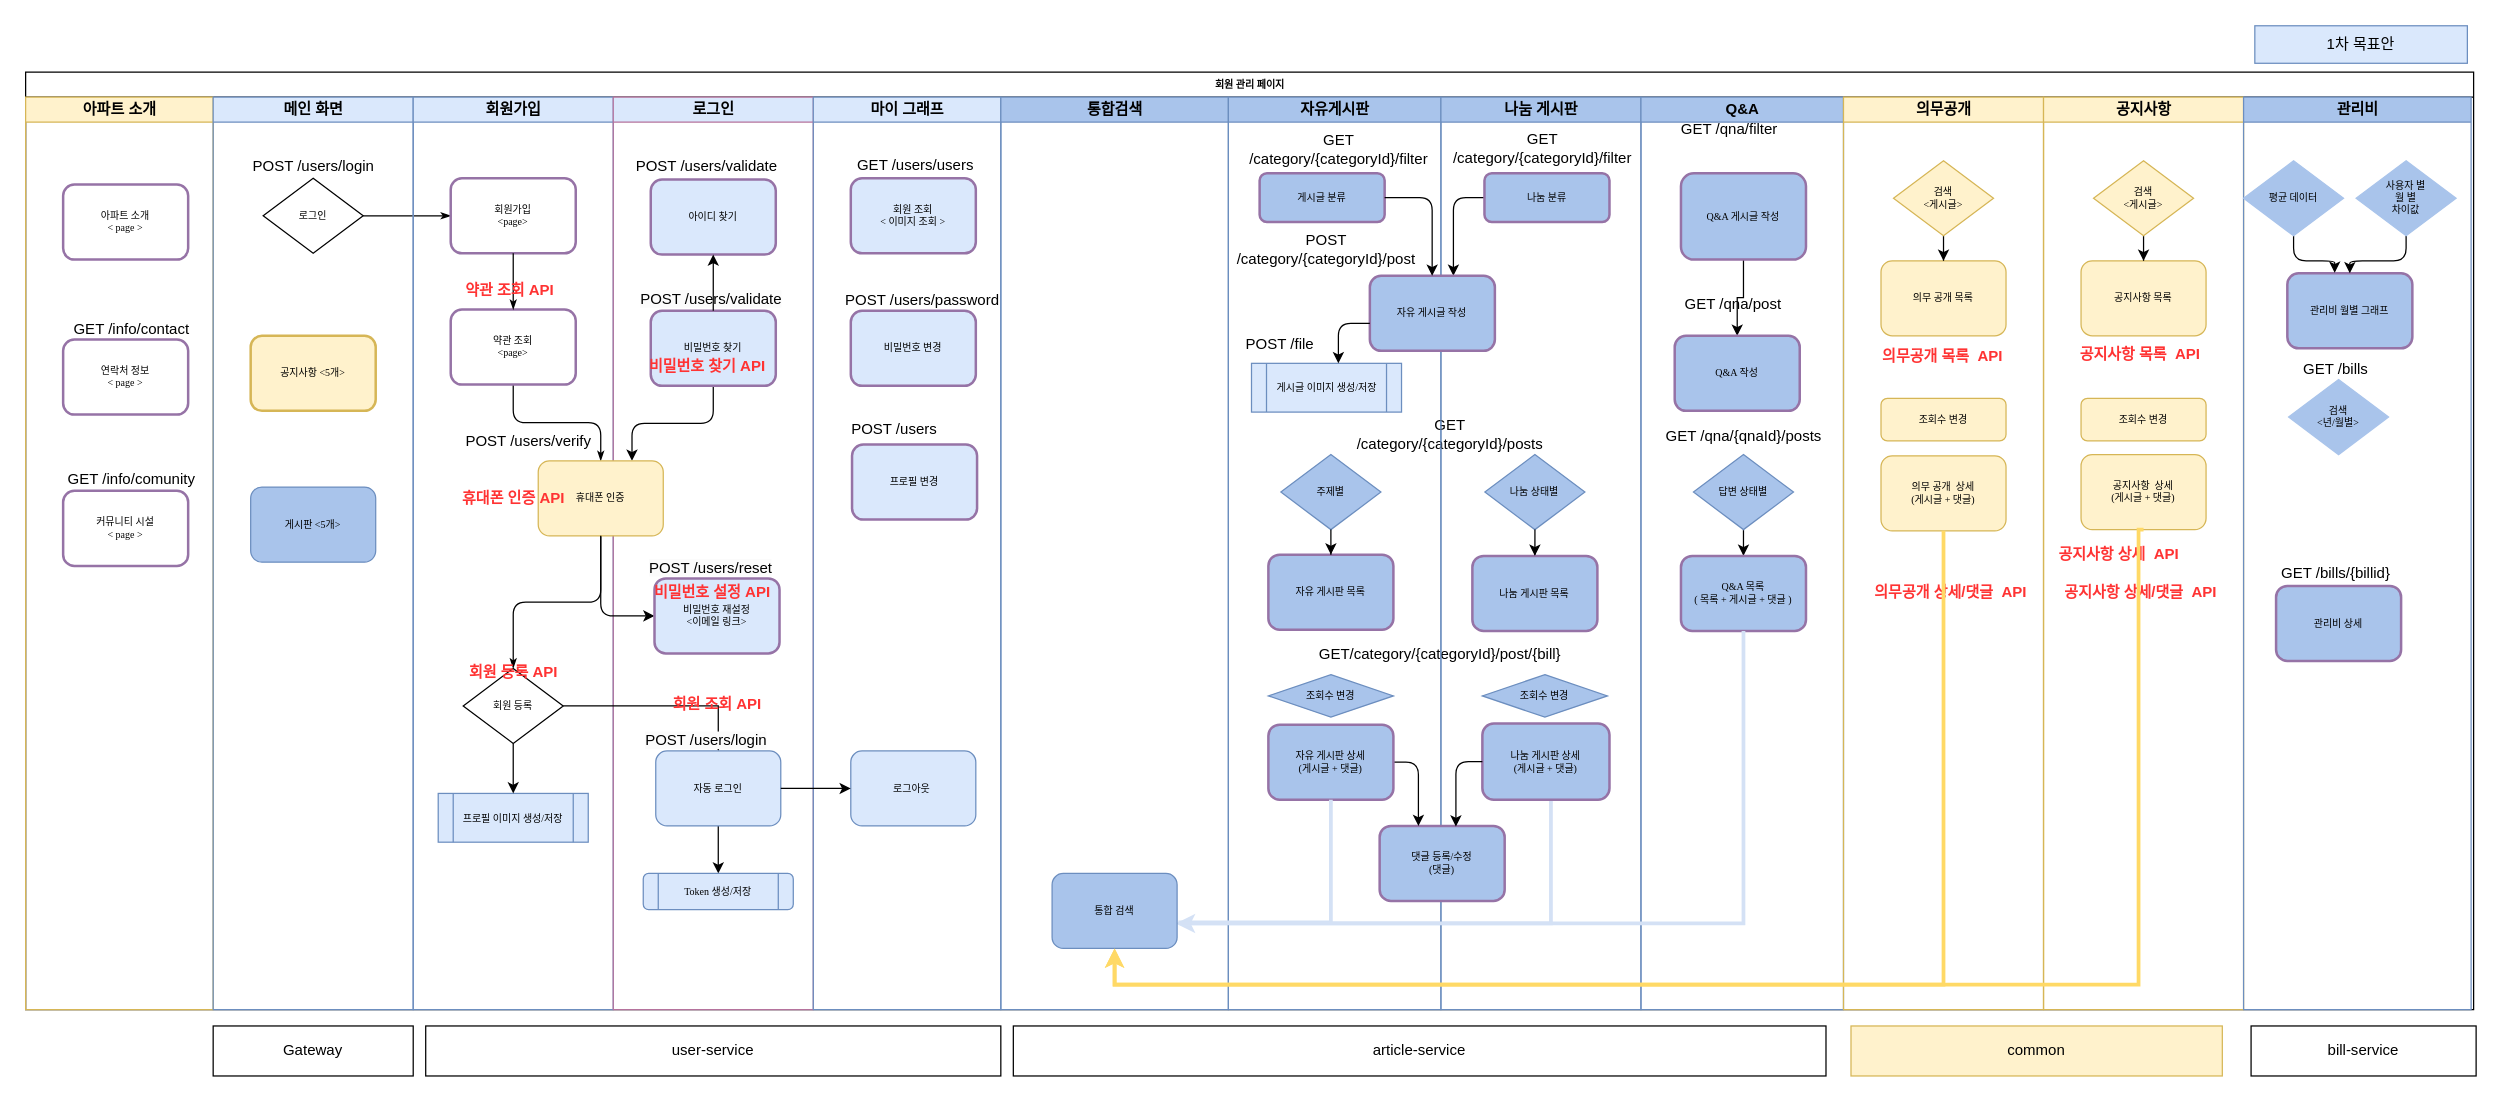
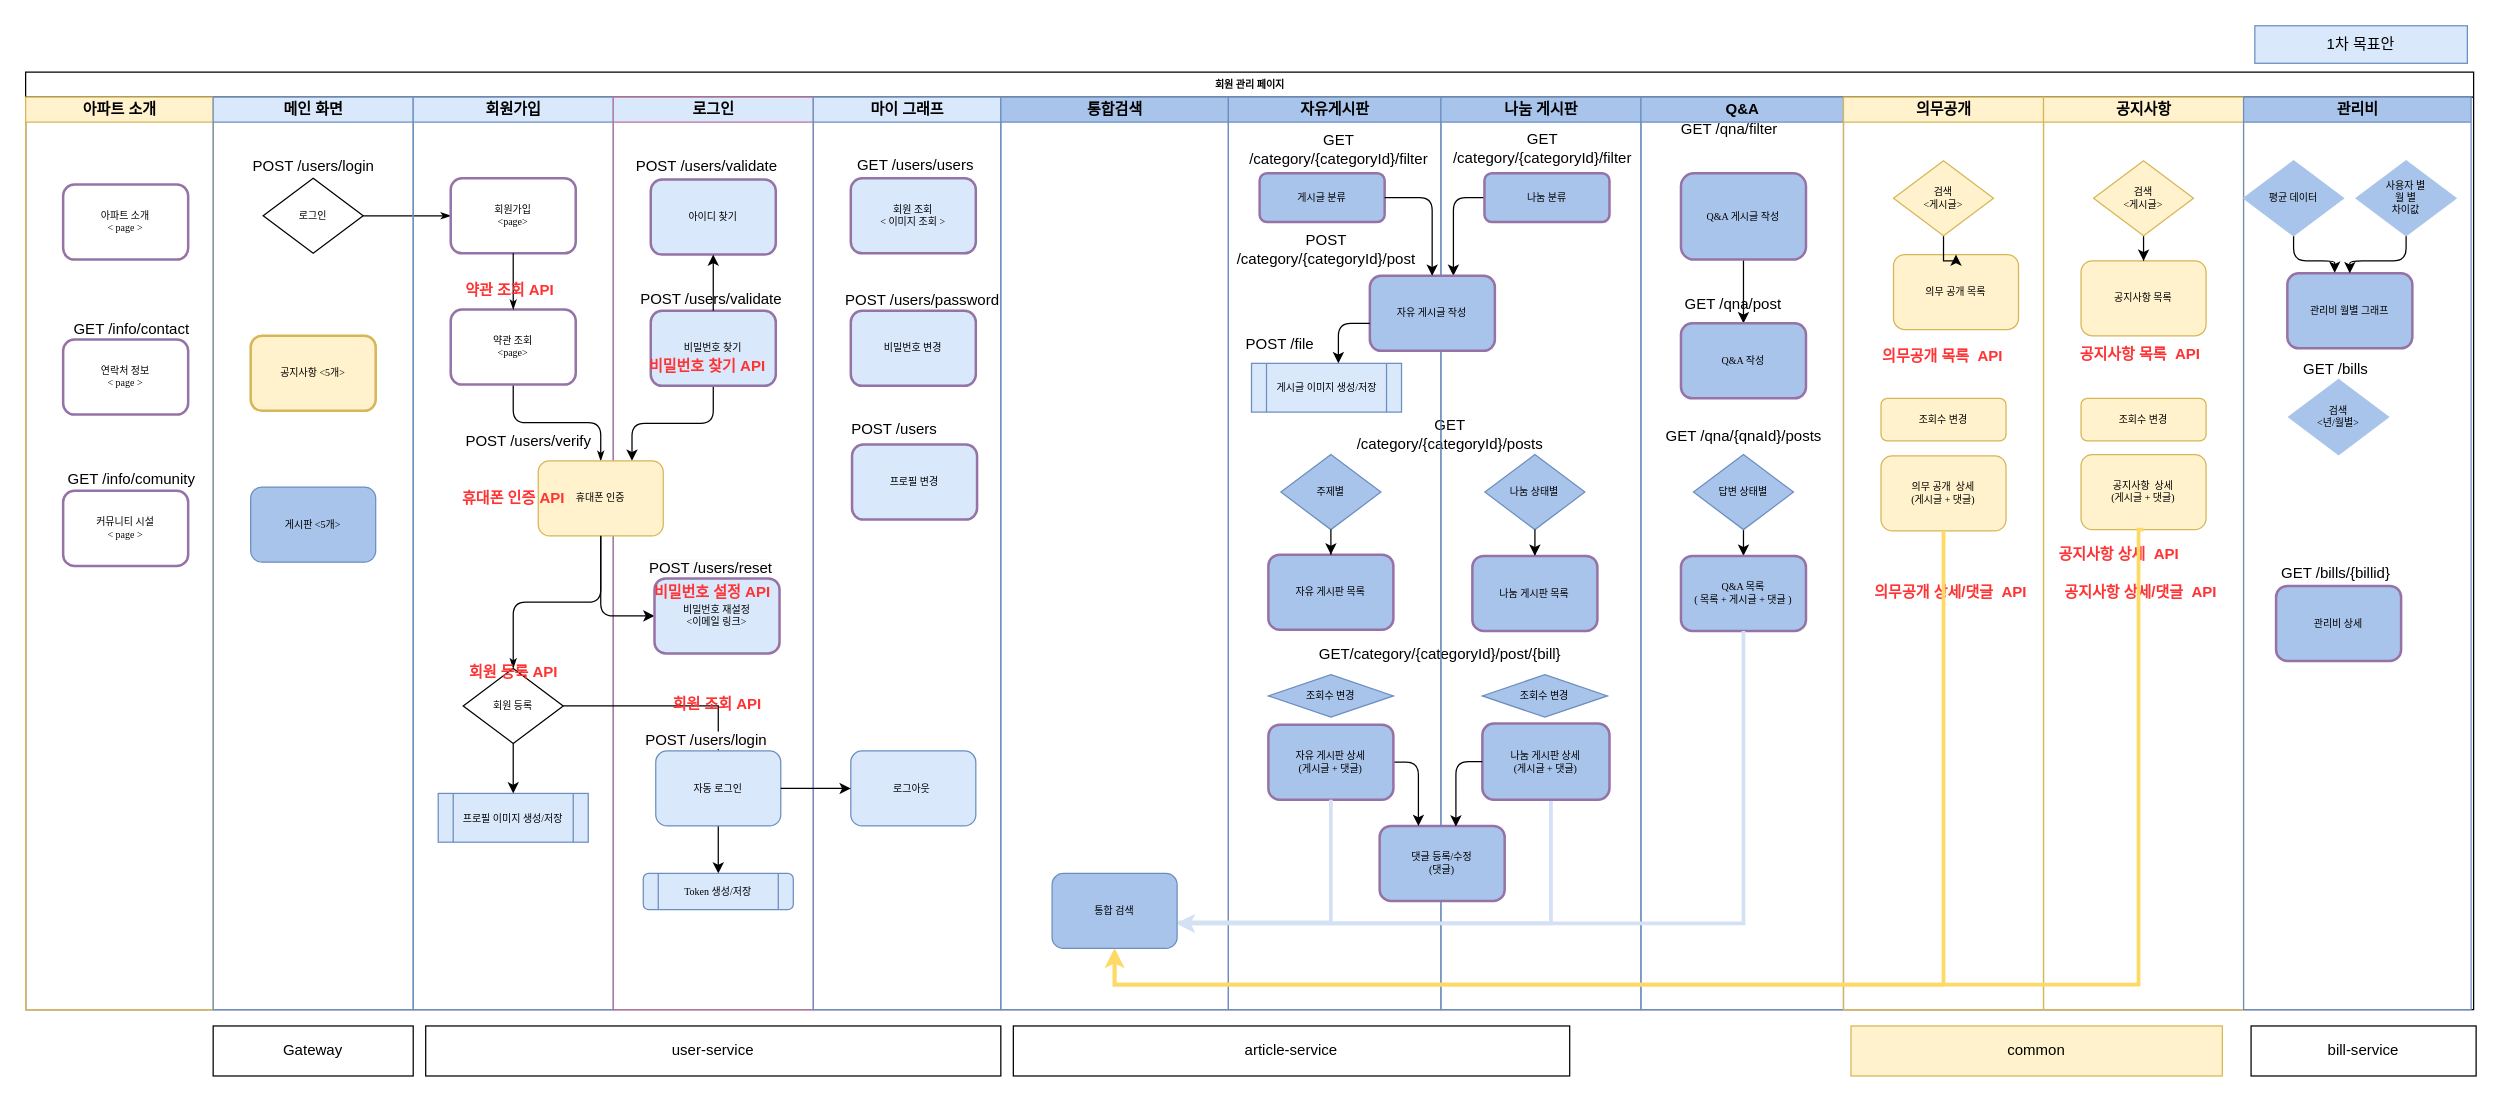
node "의무 공개 목록": moved (1943, 298) -> (1956, 292)
node "Q&A 작성": moved (1737, 373) -> (1743, 361)
node "article-service": size 813x50 -> 556x50
